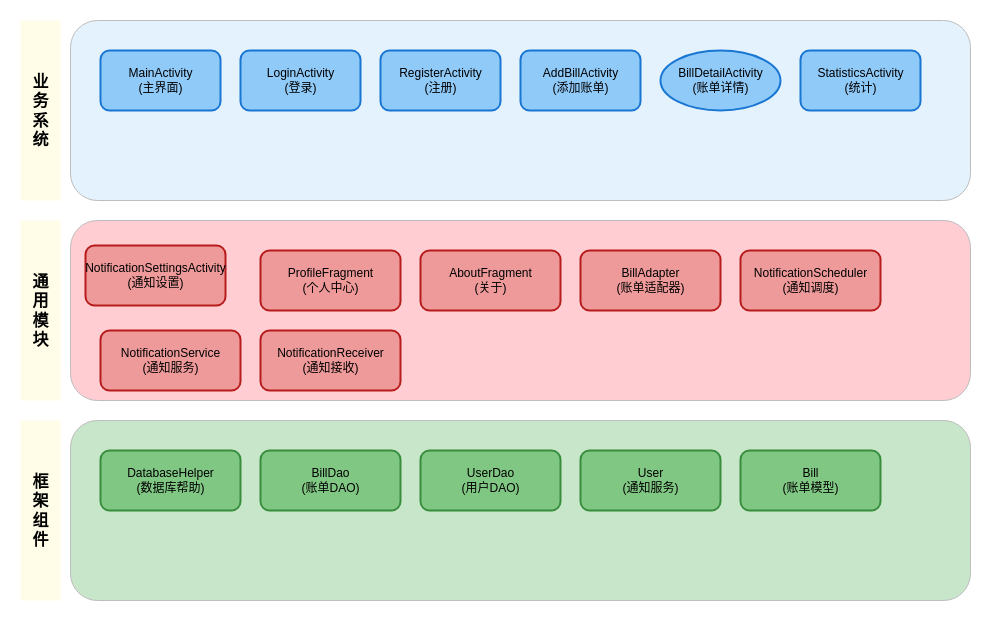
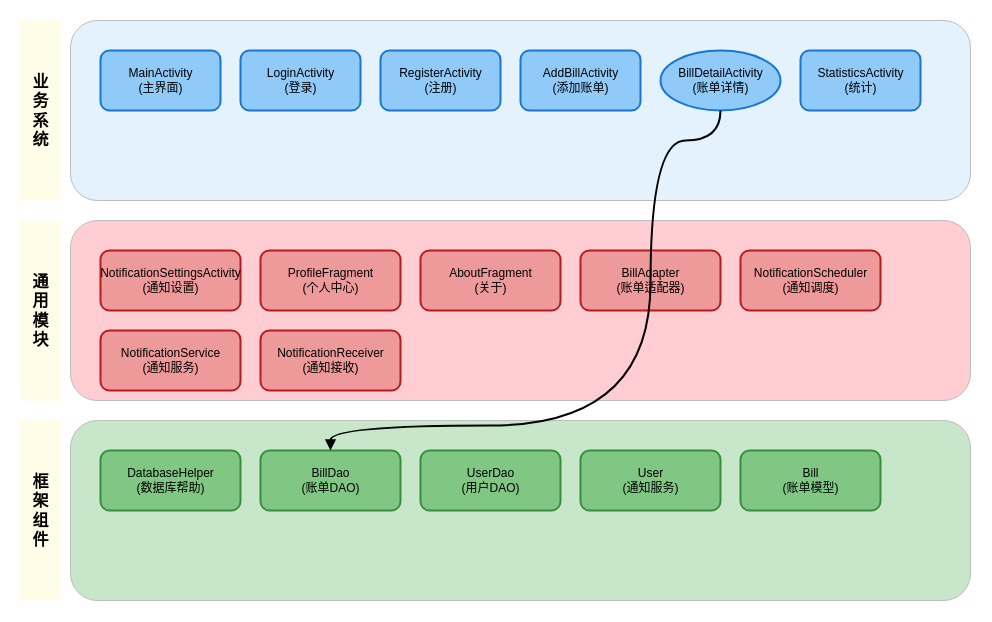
node "NotificationSettingsActivity (通知设置)": moved (156, 276) -> (171, 281)
edge "BillDetailActivity (账单详情)" -> "BillDao (账单DAO)": added
